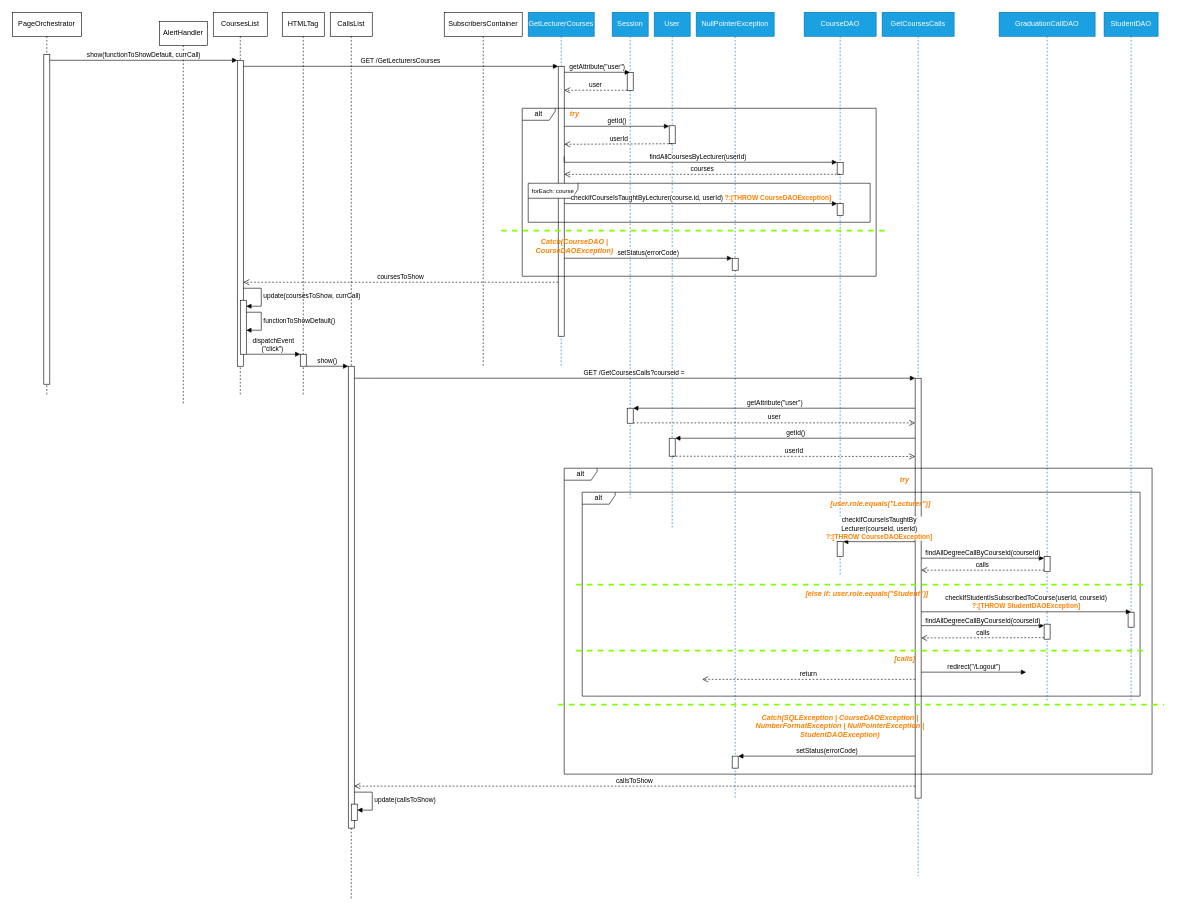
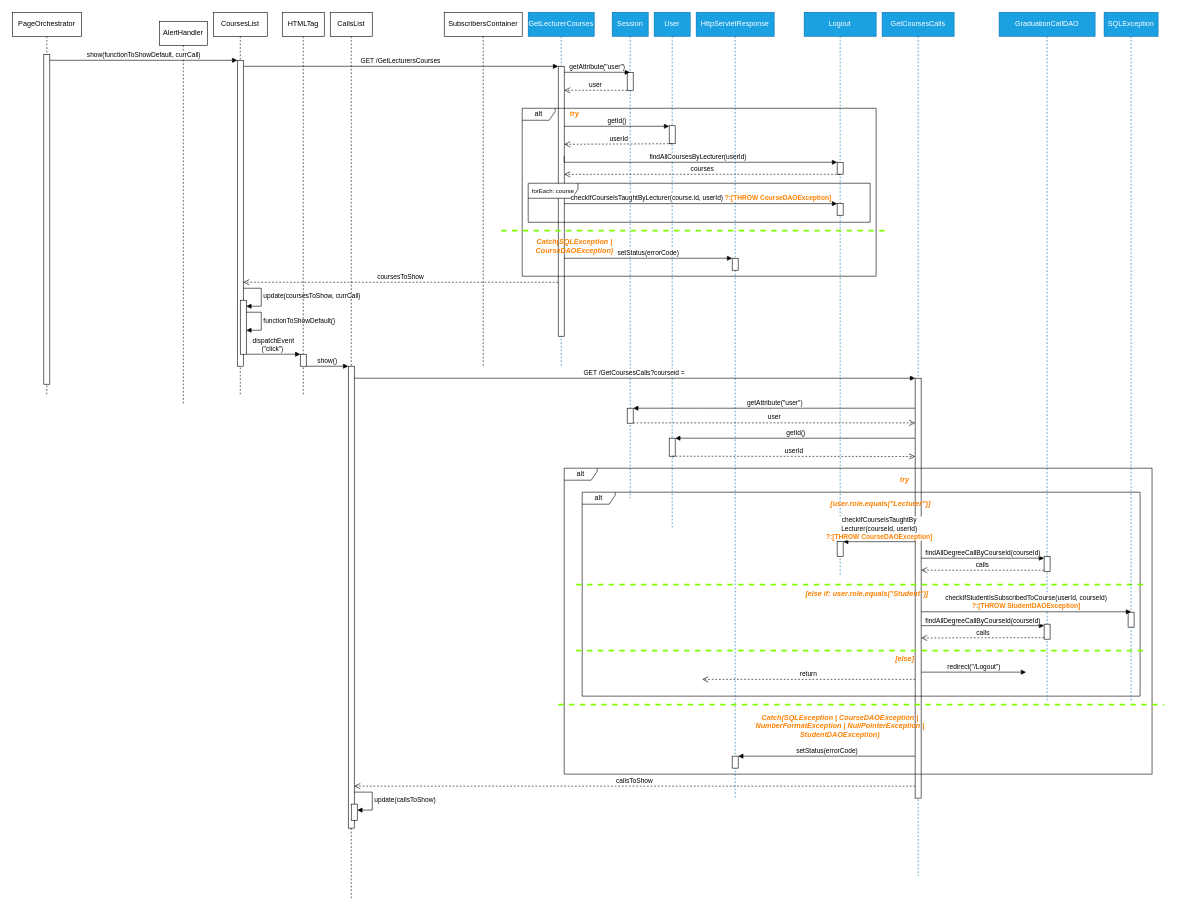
node "NullPointerException": label "NullPointerException" -> "HttpServletResponse"
node "CourseDAO": label "CourseDAO" -> "Logout"
node "StudentDAO": label "StudentDAO" -> "SQLException"
node "Catch(CourseDAO | CourseDAOException)": label "Catch(CourseDAO | CourseDAOException)" -> "Catch(SQLException | CourseDAOException)"
node "[calls]": label "[calls]" -> "[else]"
